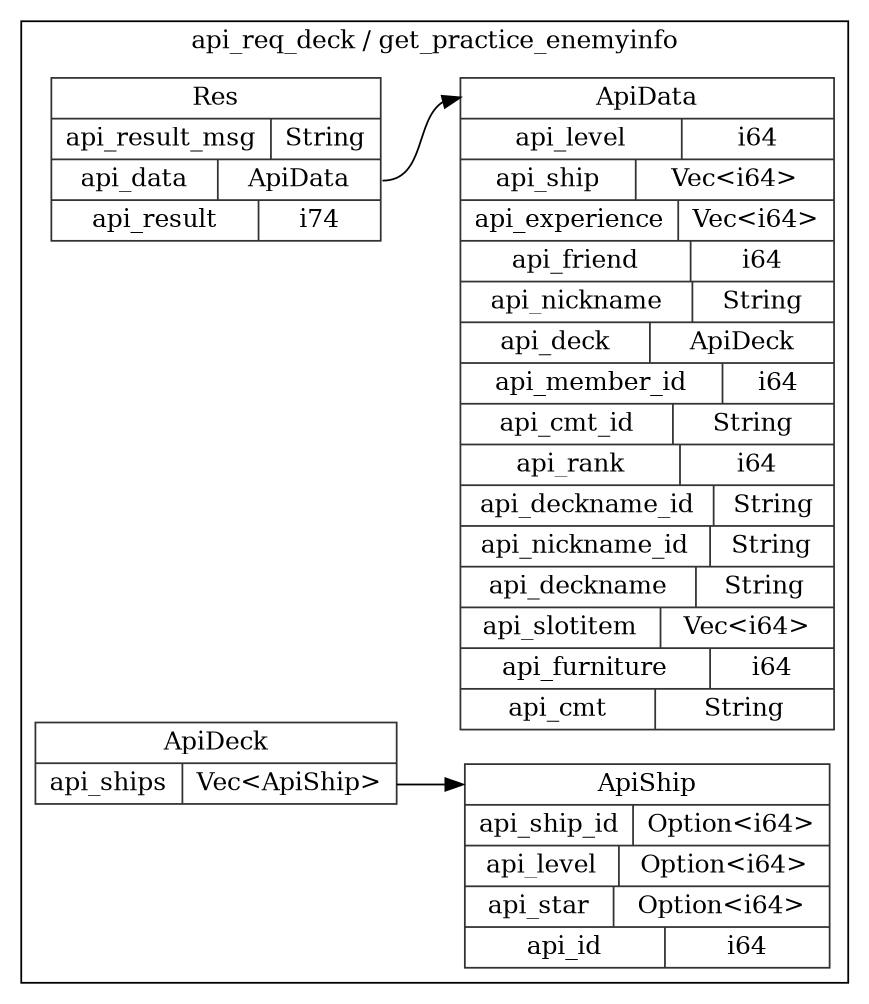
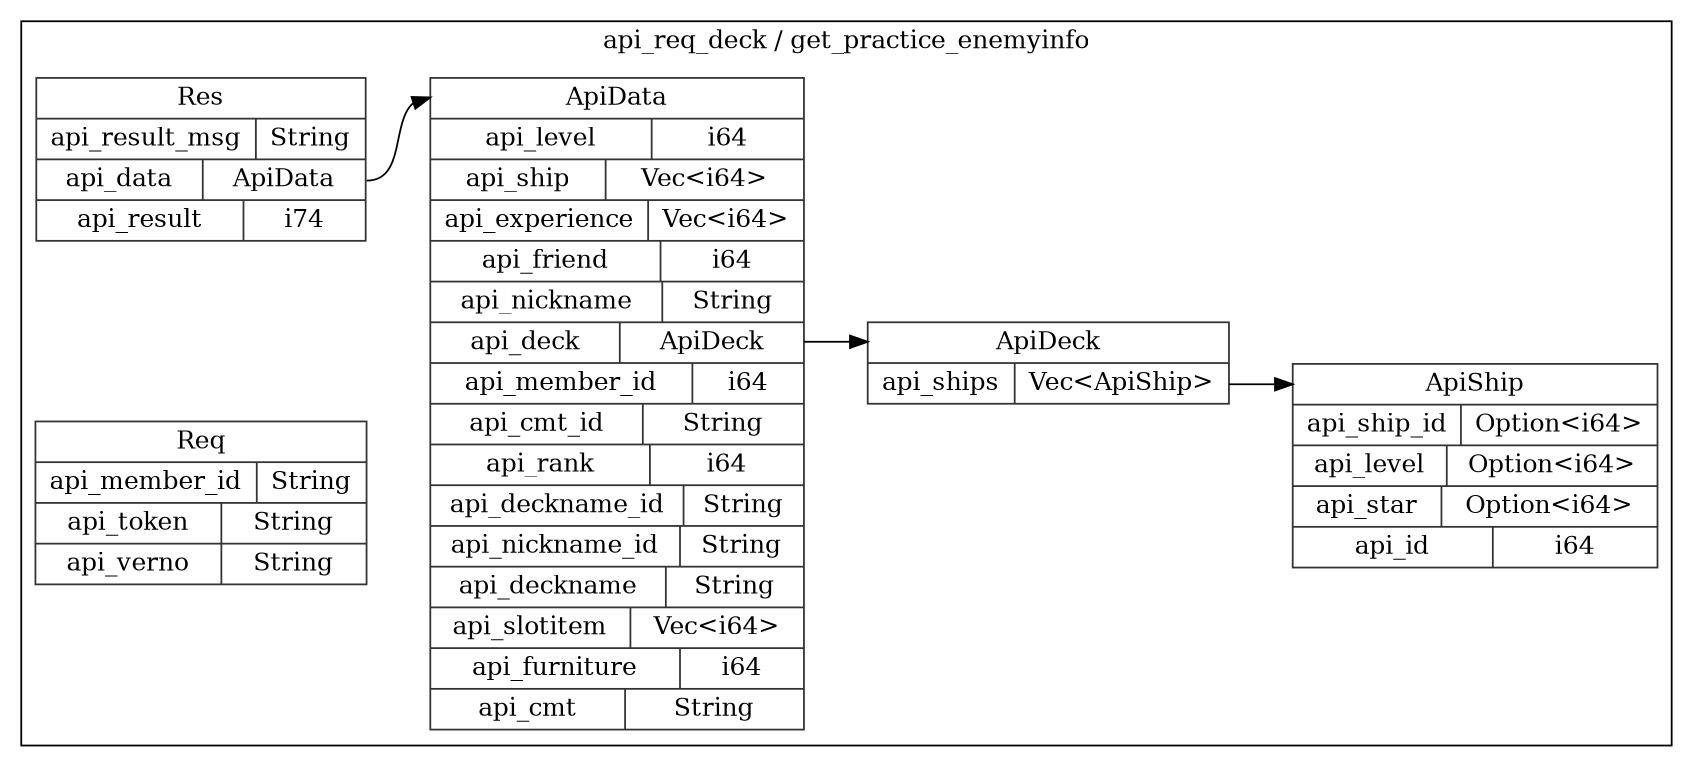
edge "ApiData" -> "ApiDeck": added
node "Req": added
